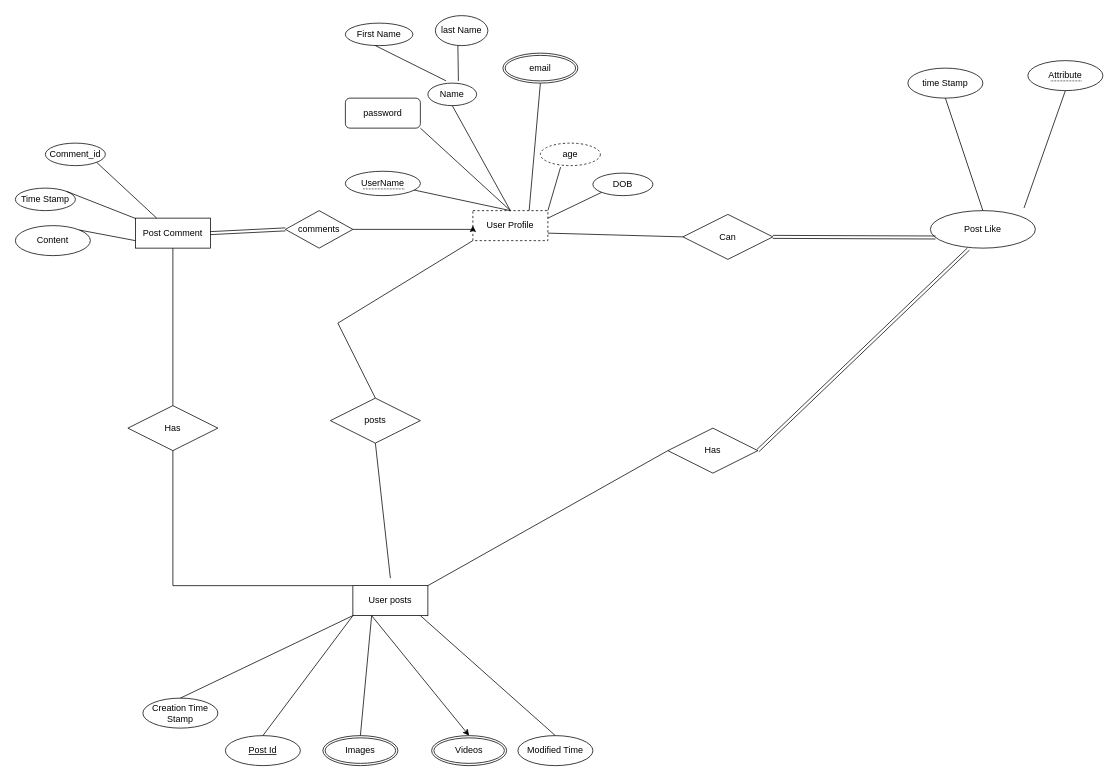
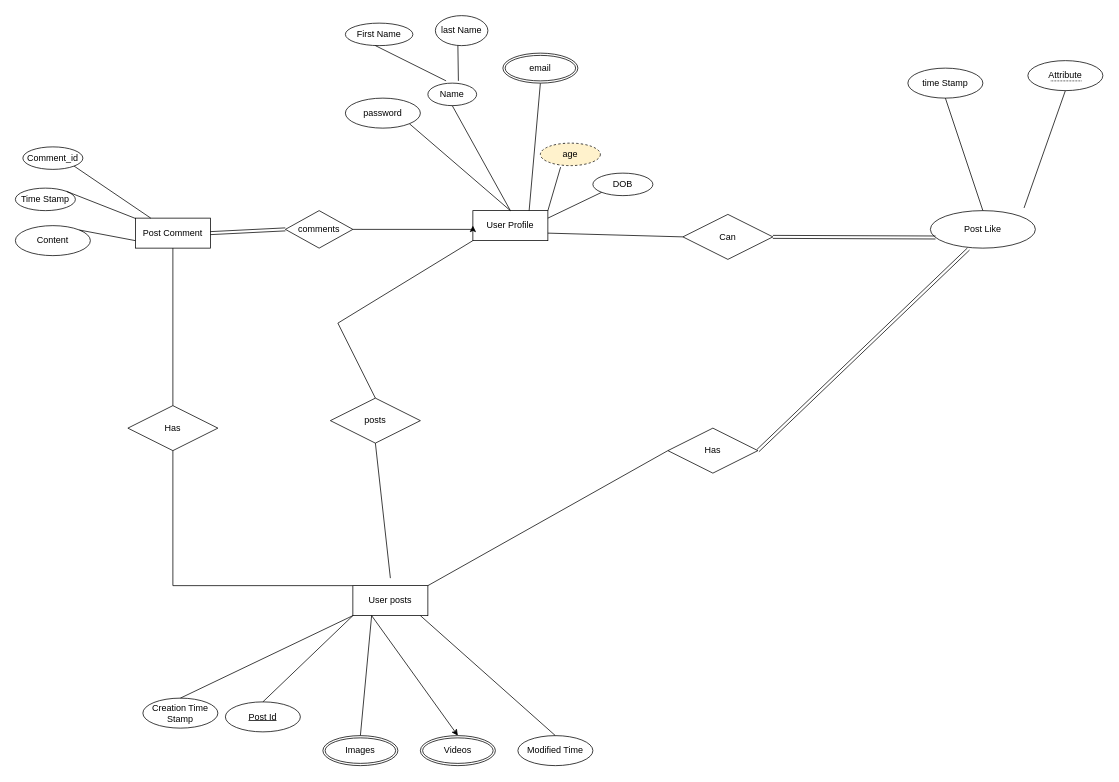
node "password": shape rounded rectangle -> ellipse
node "Comment_id": moved (75, 154) -> (53, 158)
node "age": fillcolor #ffffff -> #fff2cc
node "UserName": removed
edge "UserName" -- "User Profile": removed
node "User Profile": style dashed -> solid
node "Post Id": moved (263, 750) -> (263, 717)
node "Videos": moved (469, 750) -> (458, 750)
